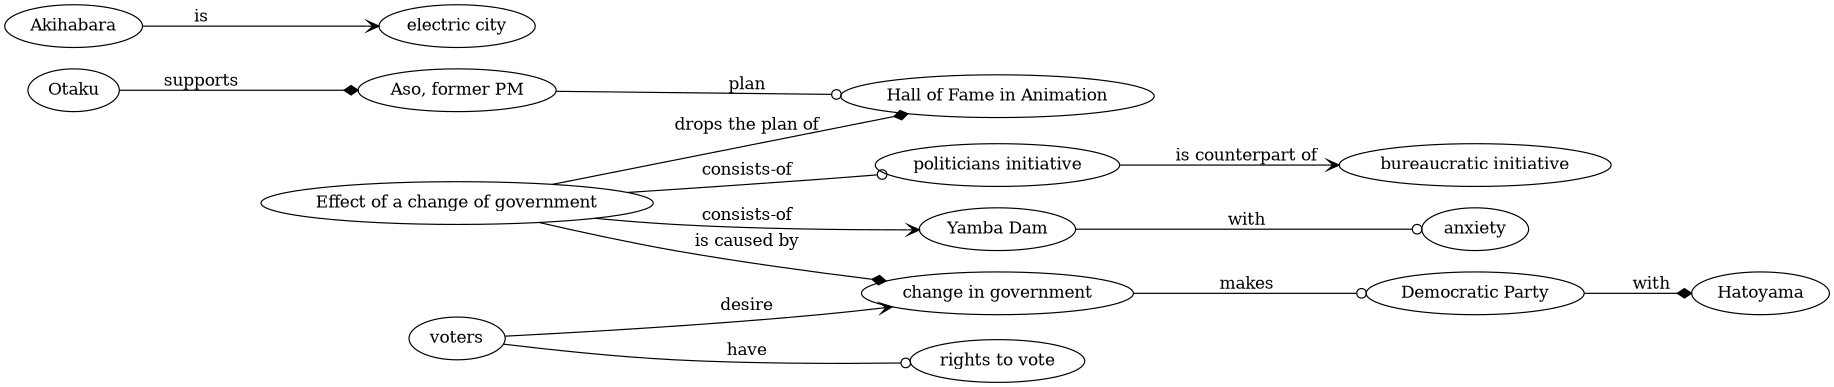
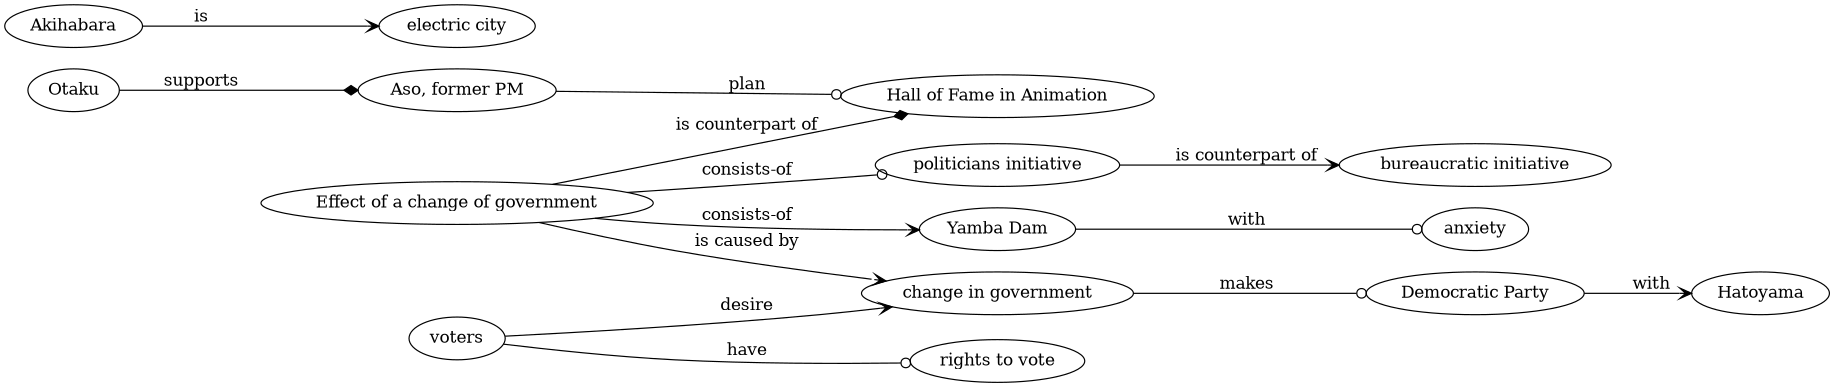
edge "Effect of a change of government" -> "Hall of Fame in Animation": label "drops the plan of" -> "is counterpart of"
edge "Effect of a change of government" -> "change in government": arrowhead diamond -> vee
edge "Democratic Party" -> "Hatoyama": arrowhead diamond -> vee
